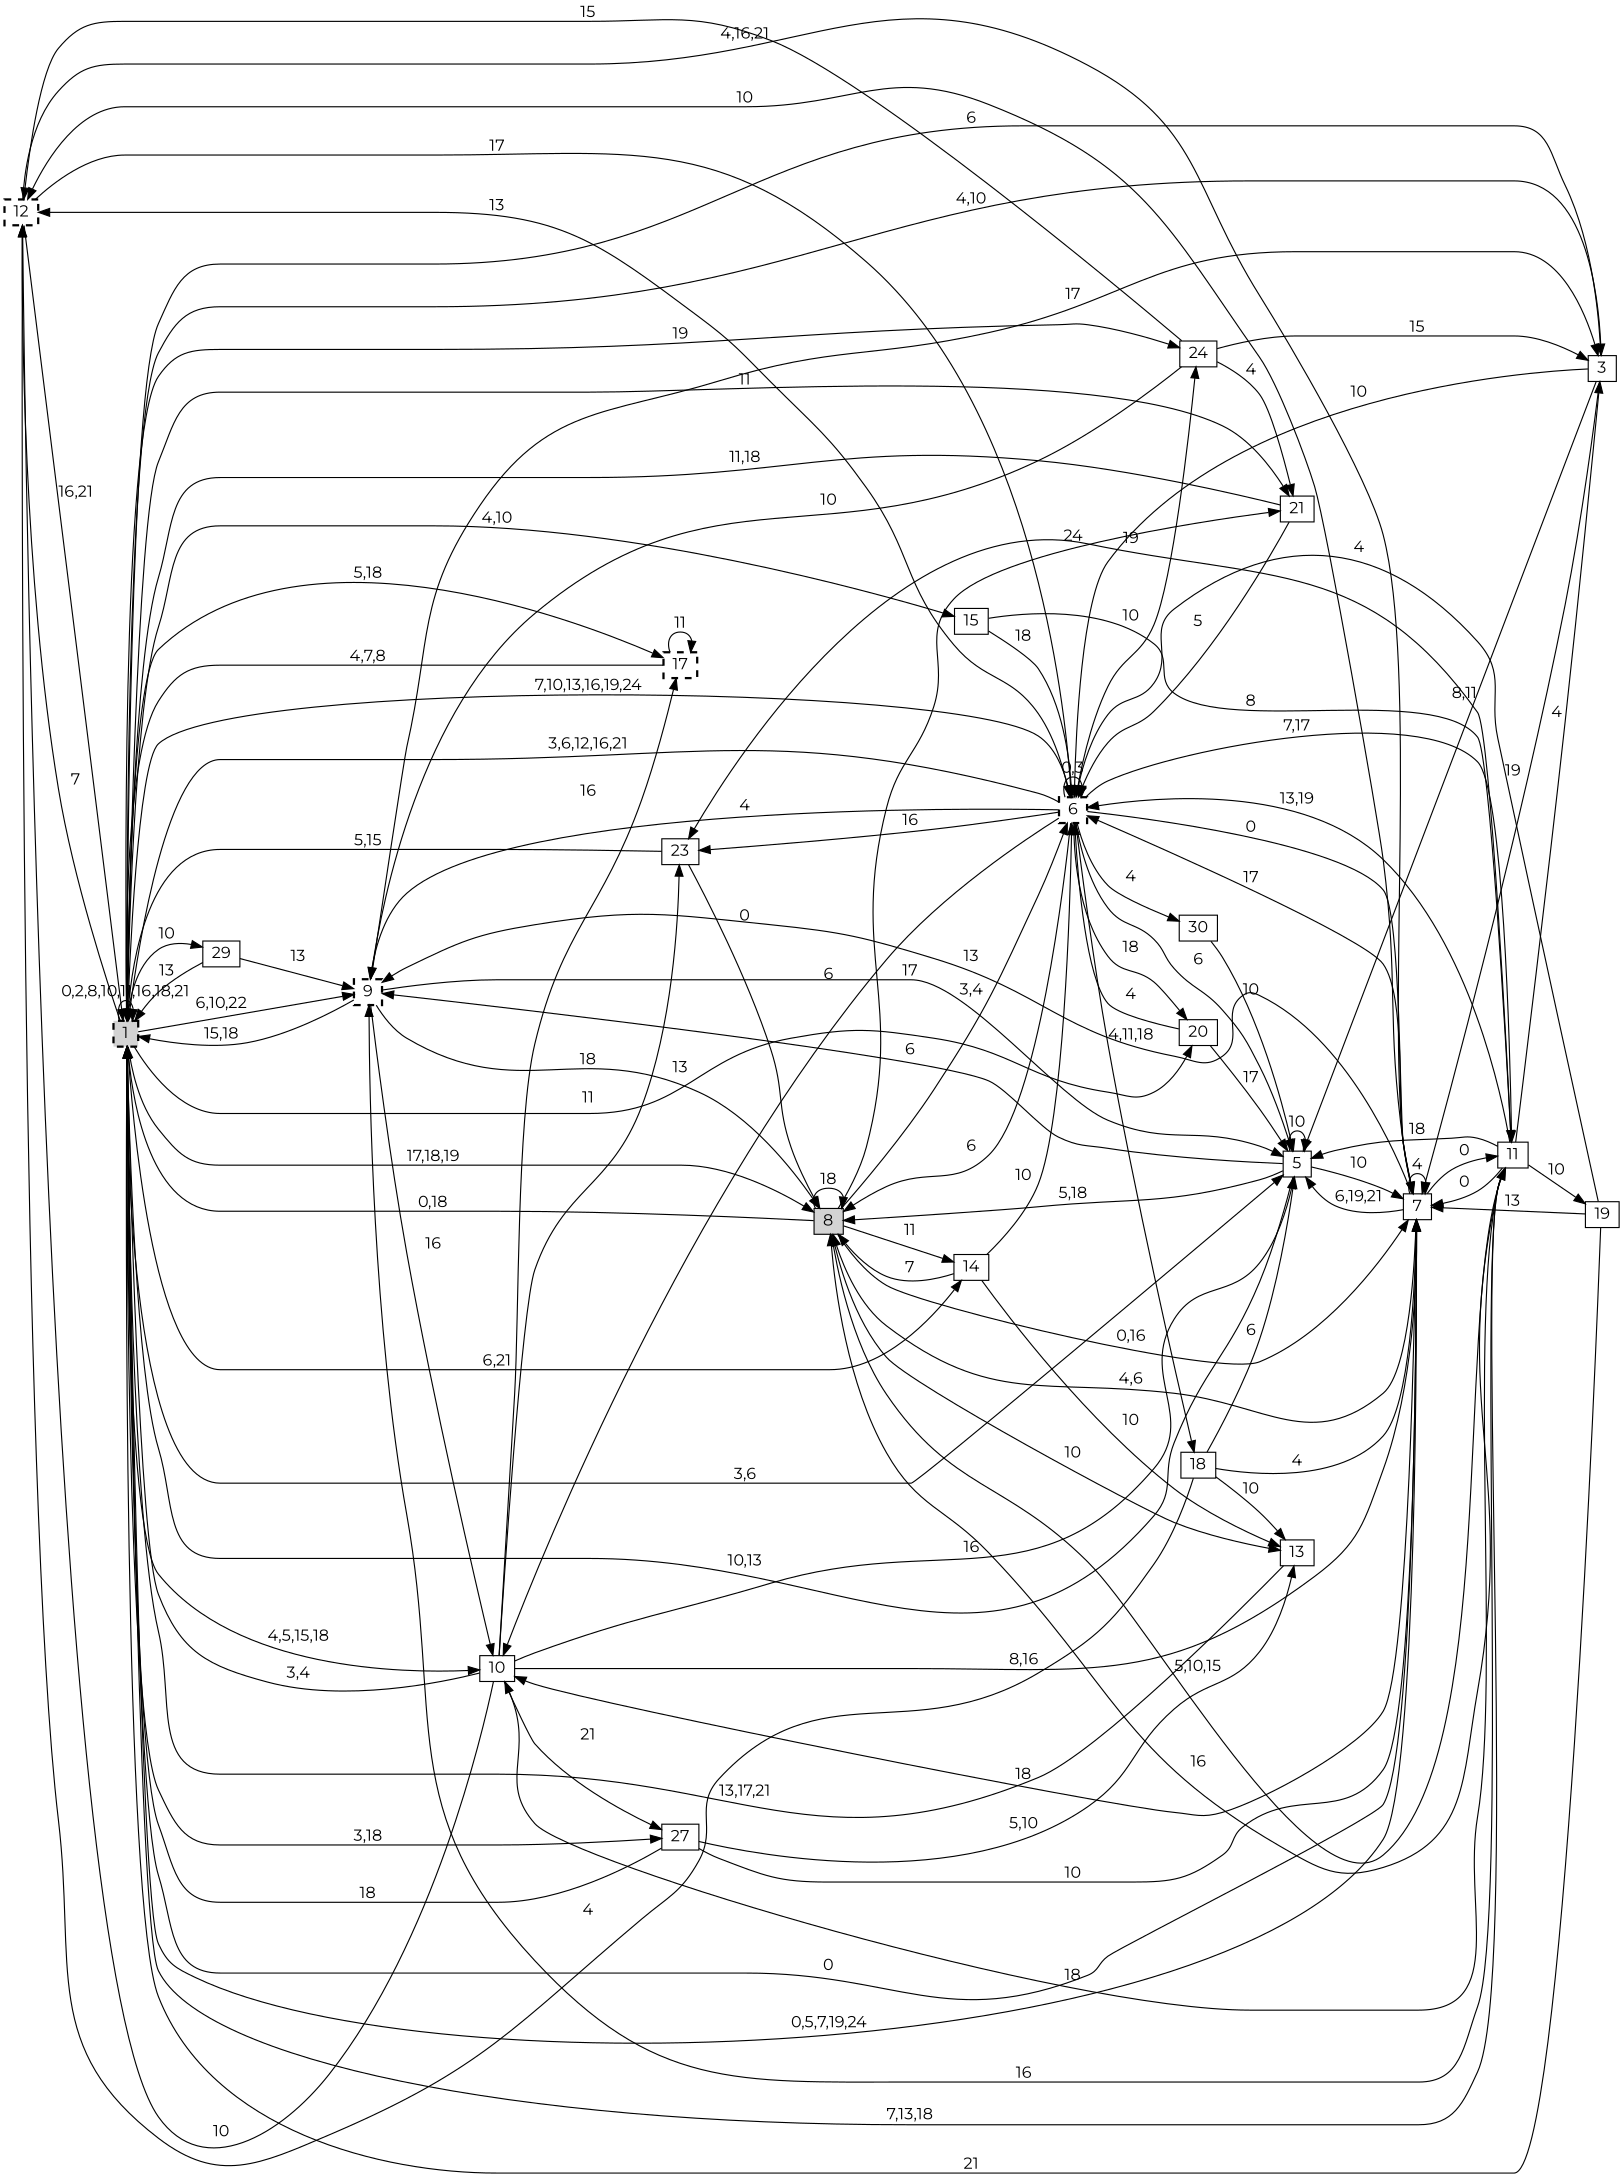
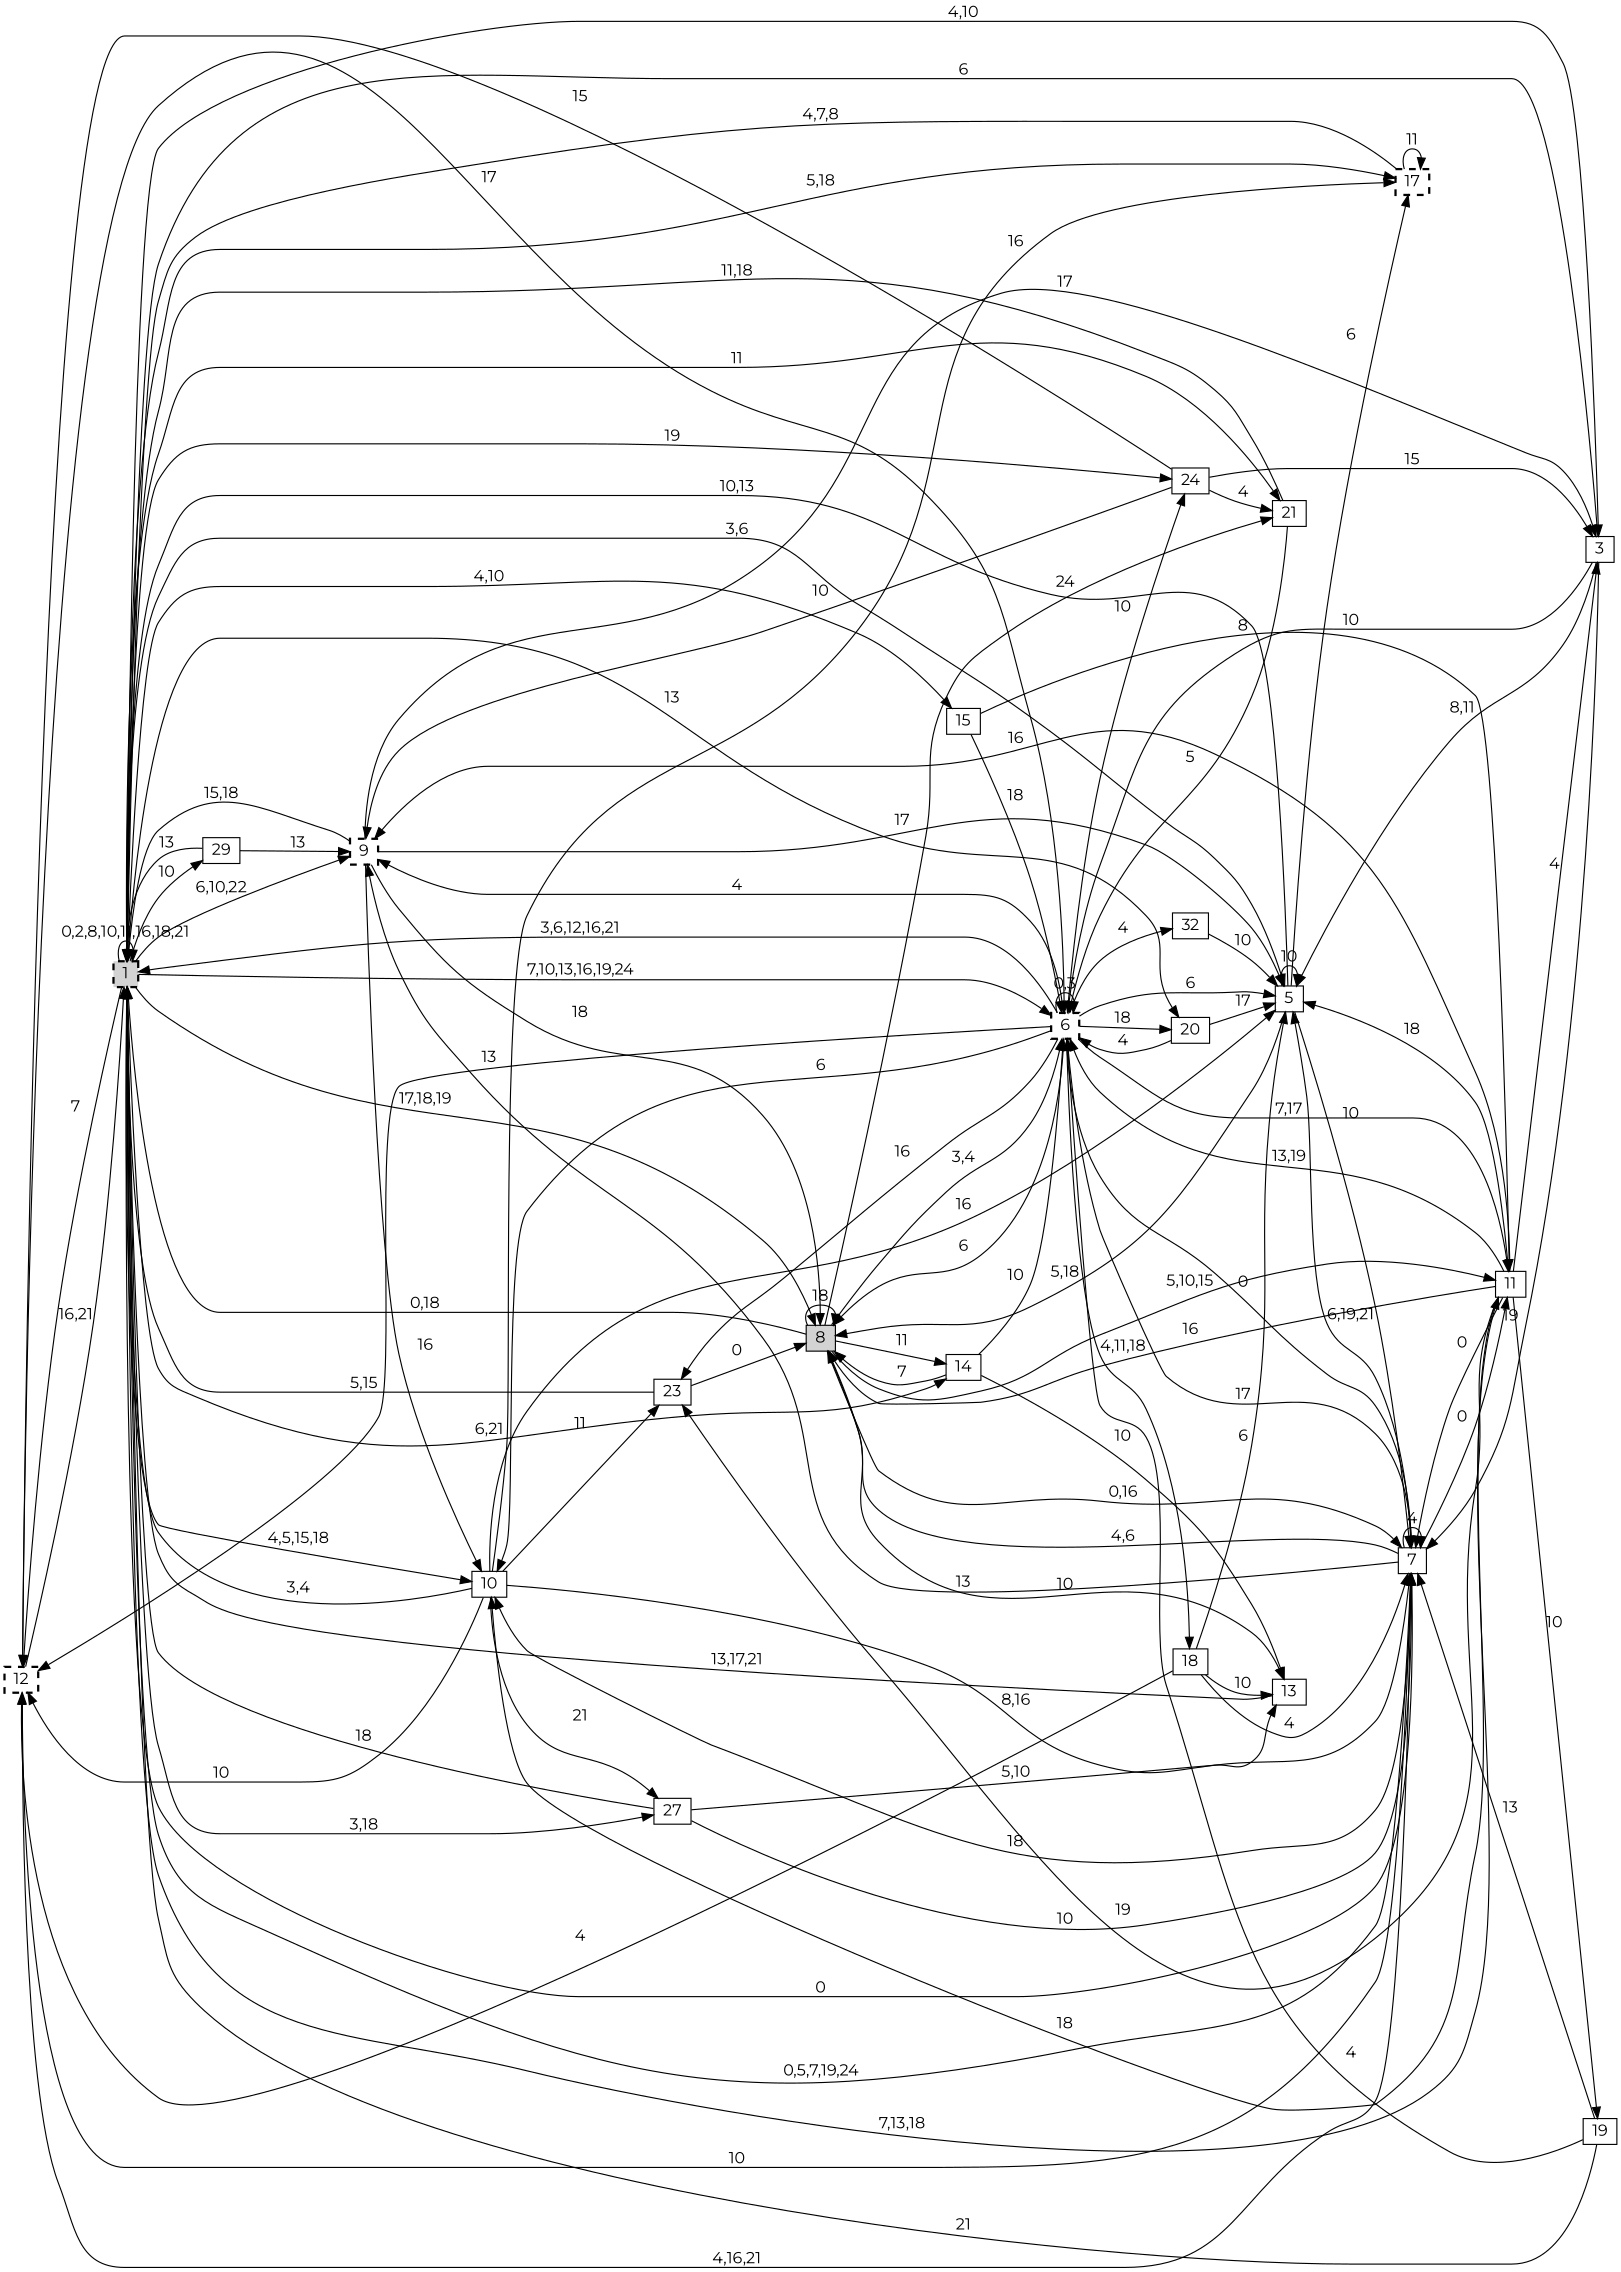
node "30": label "30" -> "32"
edge "5" -> "9": now "5" -> "17"
